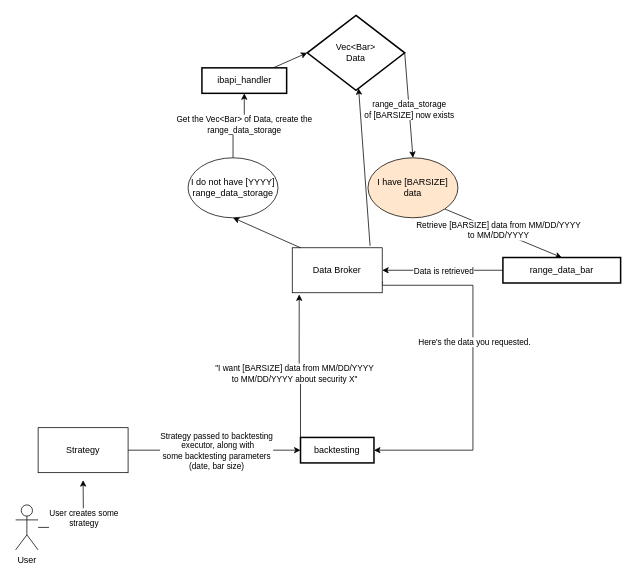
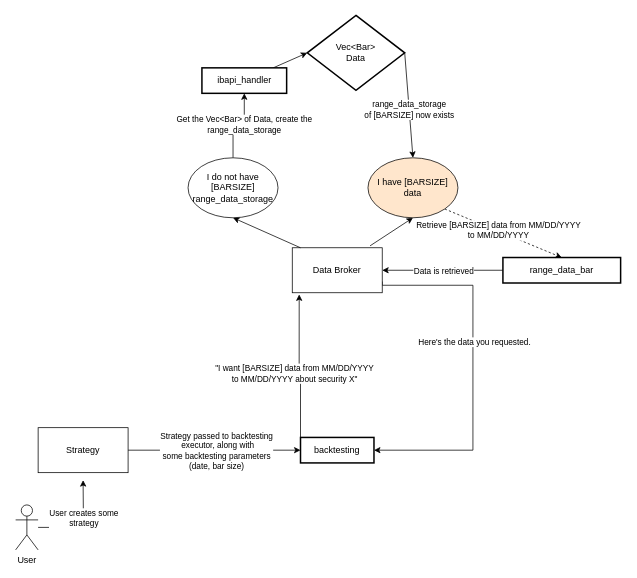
edge "Data Broker" -> "Vec<Bar> Data": now "Data Broker" -> "I have [BARSIZE] data"
node "I do not have [YYYY] range_data_storage": label "I do not have [YYYY] range_data_storage" -> "I do not have [BARSIZE] range_data_storage"
edge "I have [BARSIZE] data" -> "range_data_bar": style solid -> dashed
